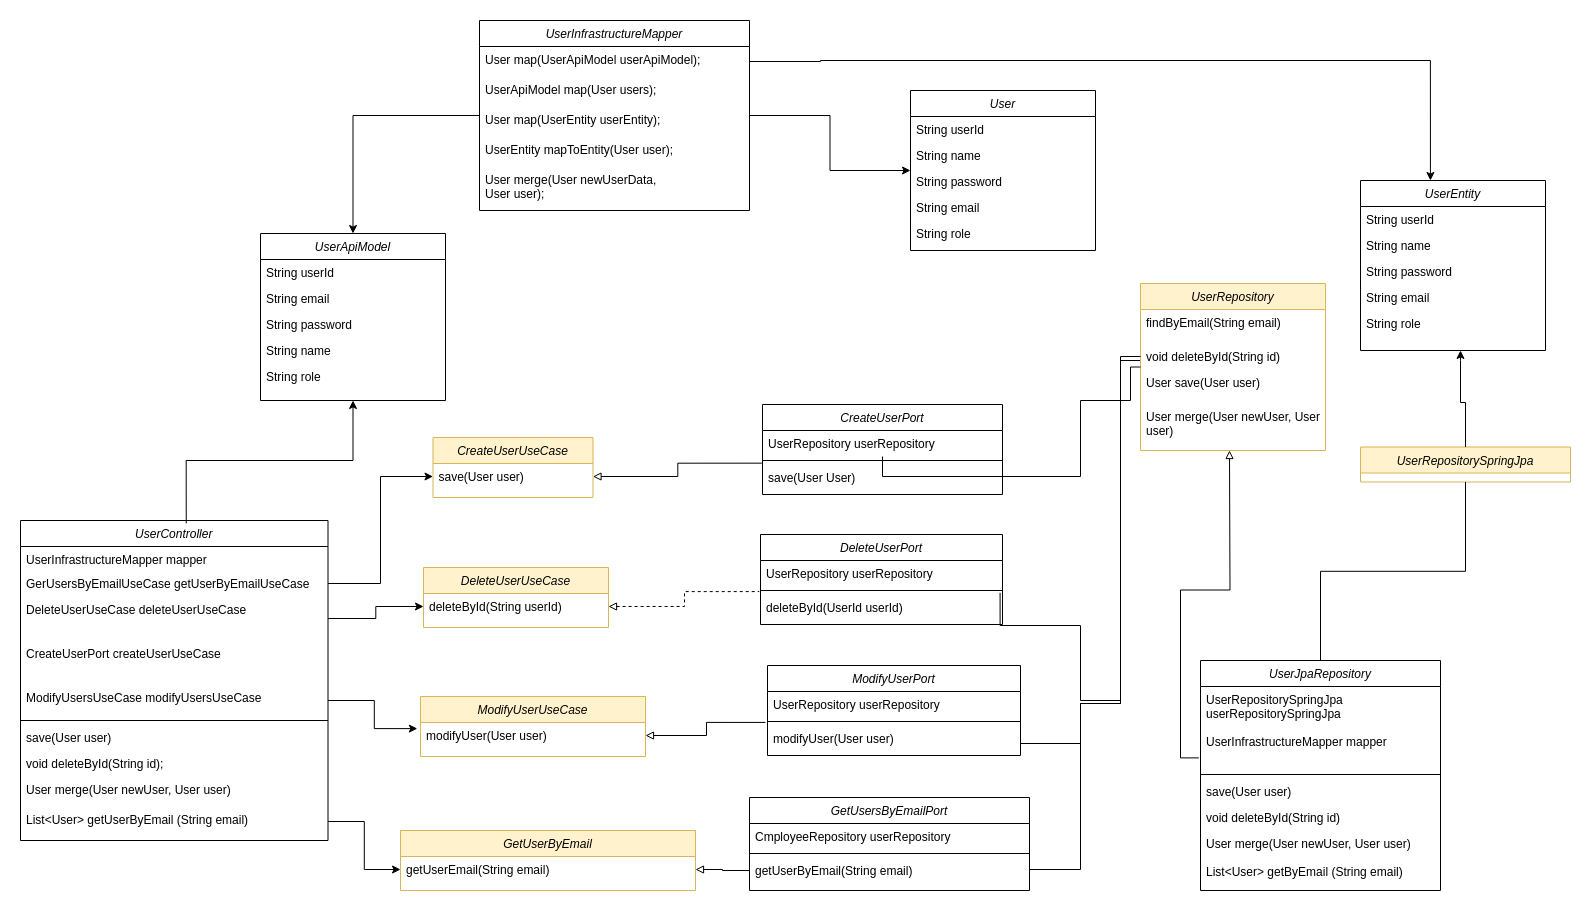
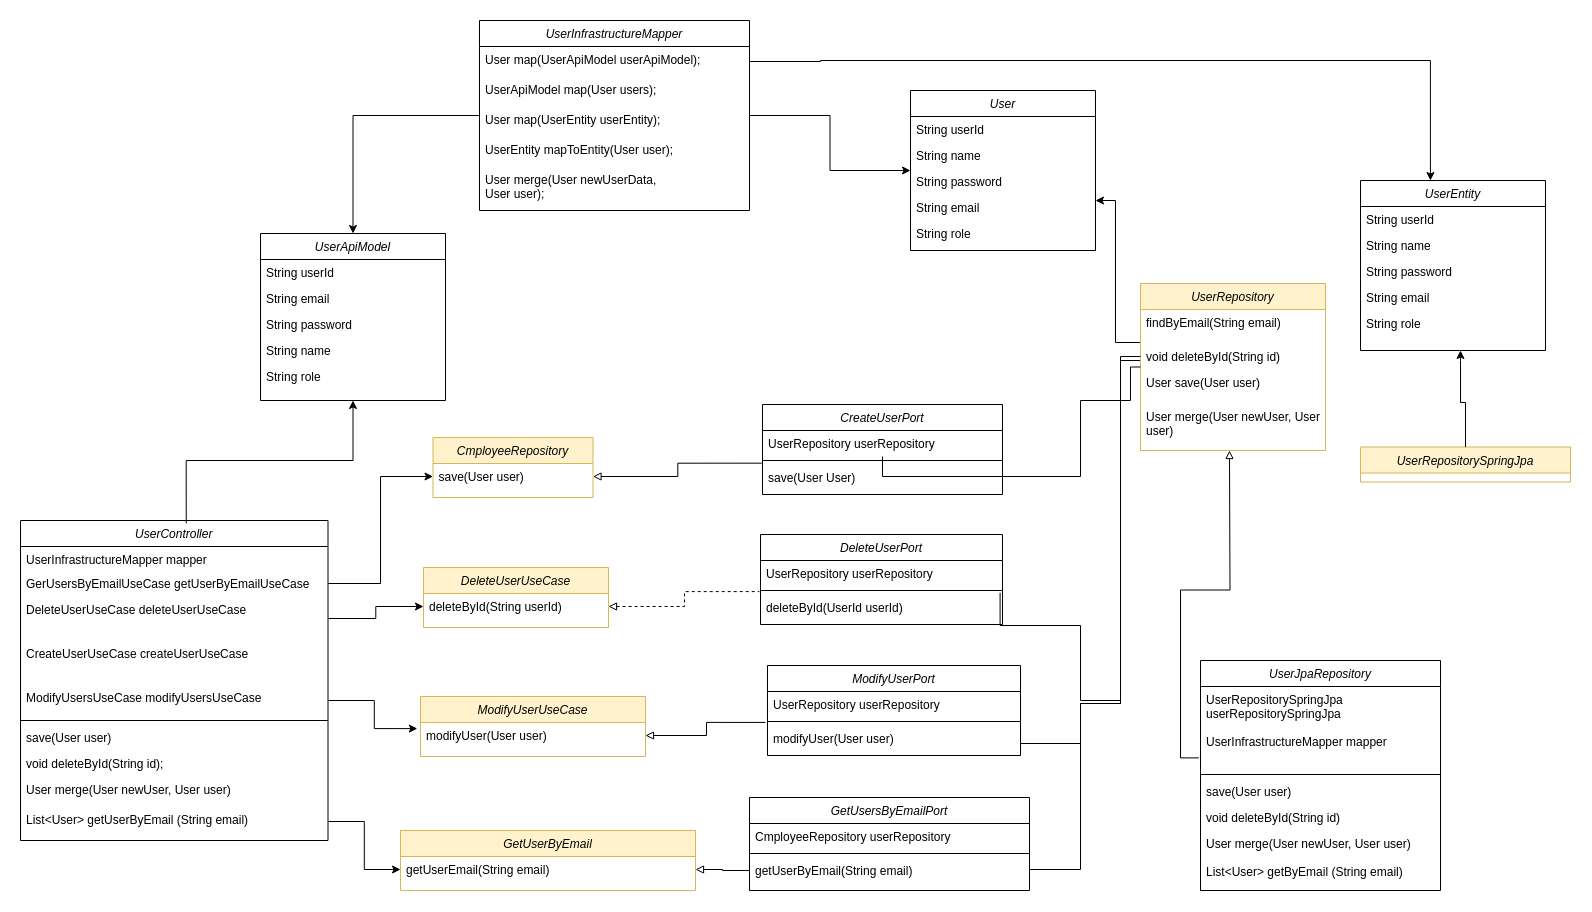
edge "UserRepository" -> "User": added
node "CreateUserUseCase": label "CreateUserUseCase" -> "CmployeeRepository"
edge "UserRepositorySpringJpa" -- "UserJpaRepository": removed
node "CreateUserPort createUserUseCase": label "CreateUserPort createUserUseCase" -> "CreateUserUseCase createUserUseCase"
